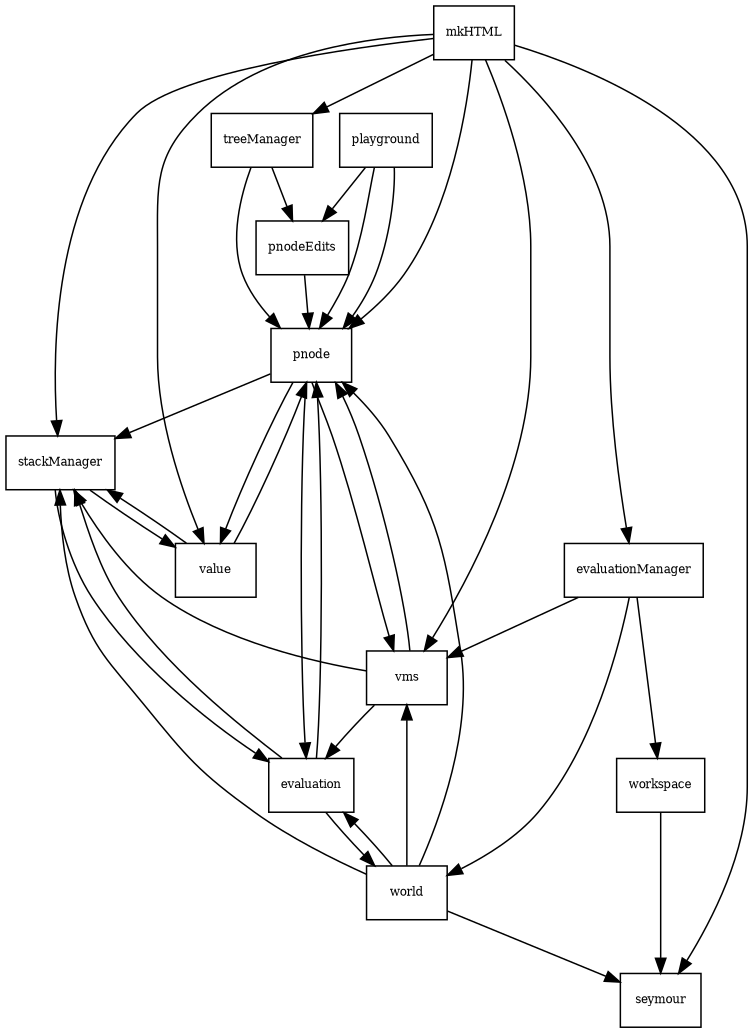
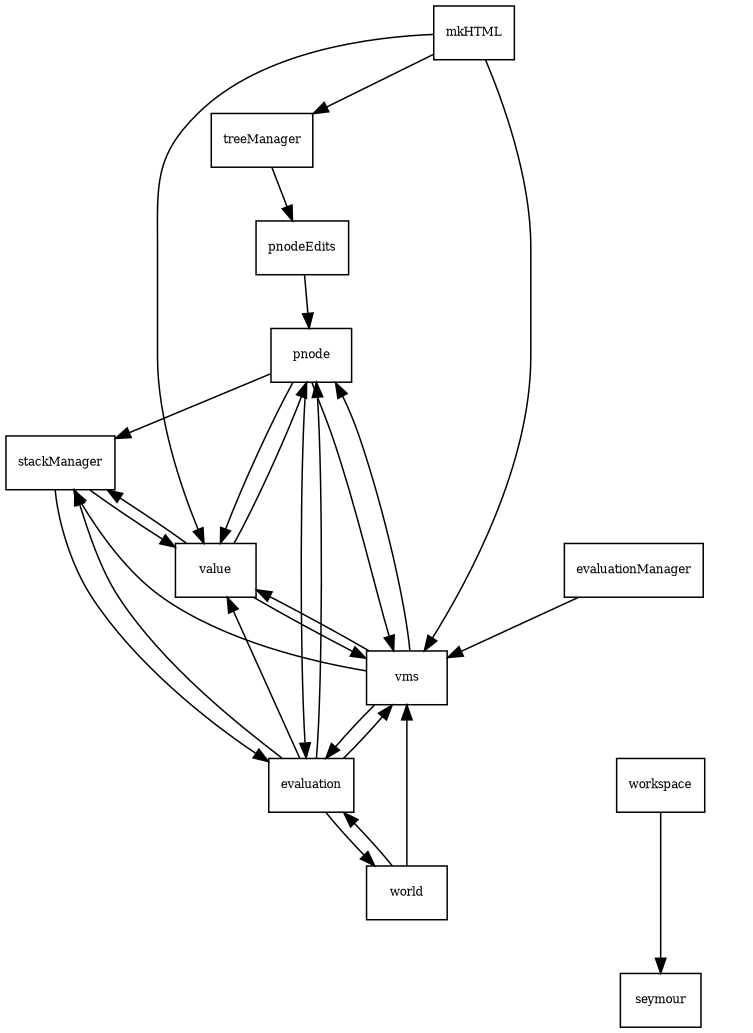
edge "mkHTML" -> "stackManager": removed
node "playground": removed
edge "mkHTML" -> "pnode": removed
edge "treeManager" -> "pnode": removed
edge "mkHTML" -> "evaluationManager": removed
edge "mkHTML" -> "seymour": removed
edge "value" -> "vms": added
edge "world" -> "pnode": removed
edge "vms" -> "value": added
edge "evaluationManager" -> "workspace": removed
edge "evaluation" -> "value": added
edge "world" -> "stackManager": removed
edge "evaluation" -> "vms": added
edge "evaluationManager" -> "world": removed
edge "world" -> "seymour": removed
